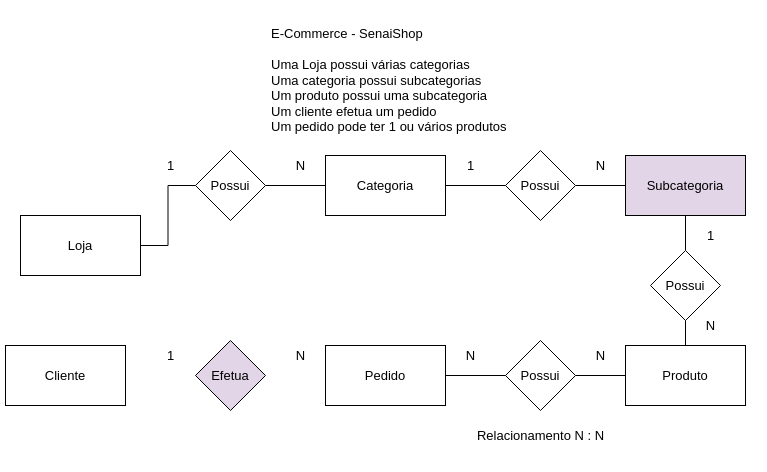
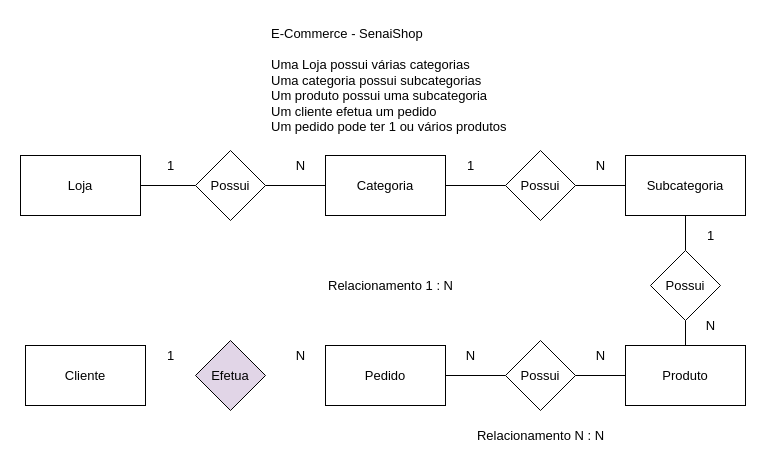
node "Subcategoria": fillcolor #e1d5e7 -> #ffffff
node "Loja": moved (81, 246) -> (81, 186)
node "Relacionamento 1 : N": added
node "Cliente": moved (66, 376) -> (86, 376)
